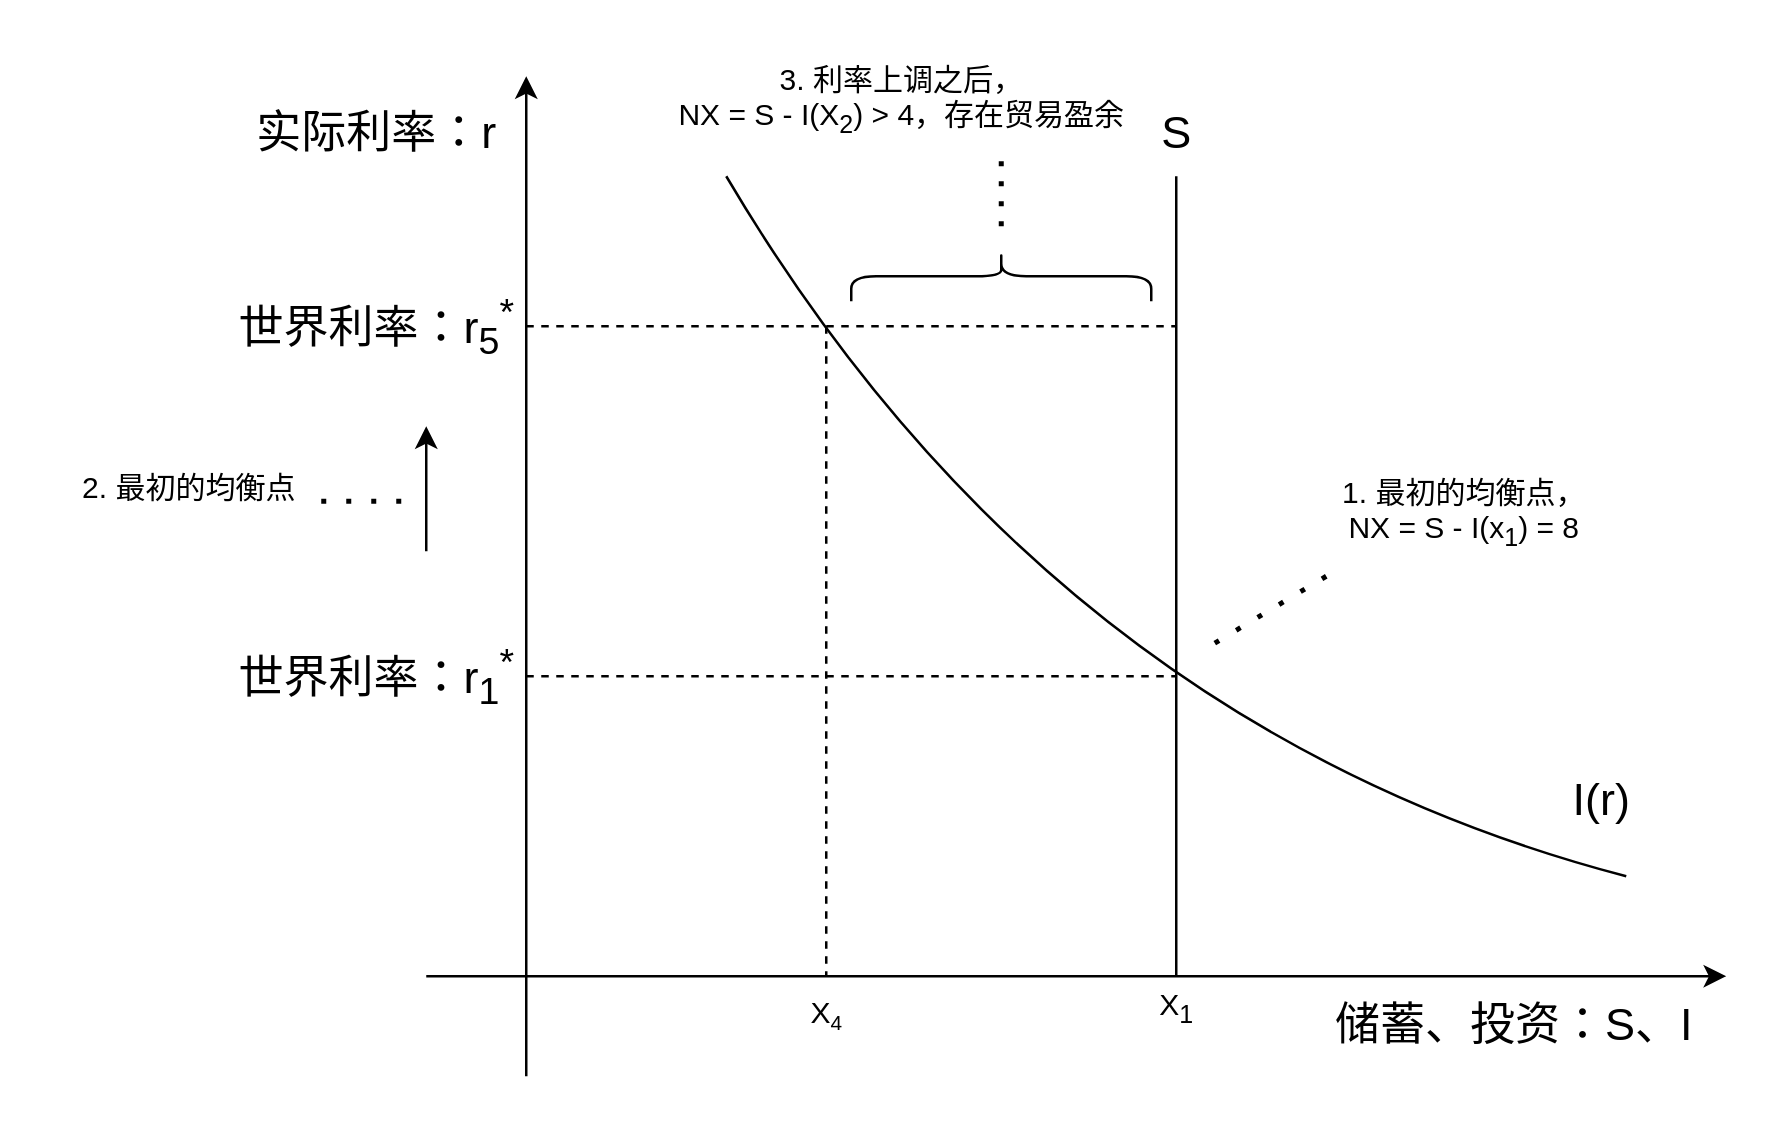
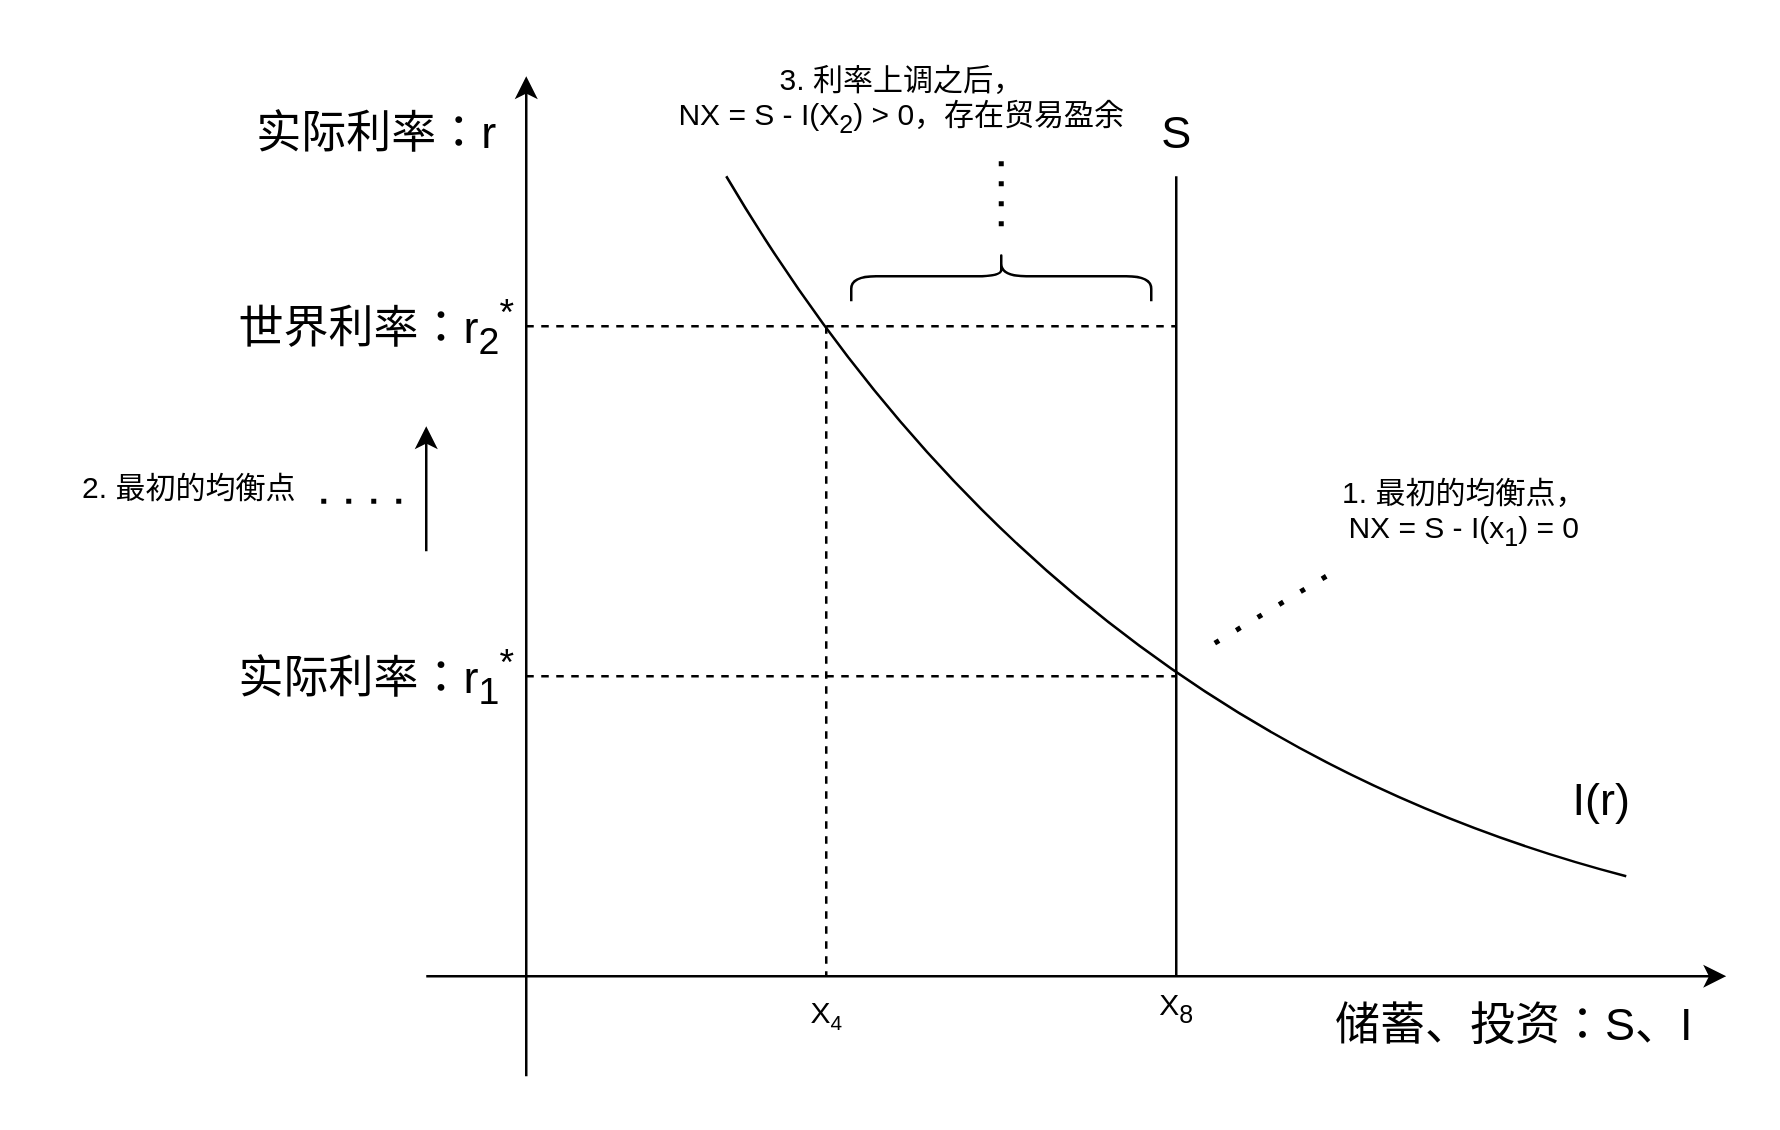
node "3. 利率上调之后， NX = S - I(X2) > 4，存在贸易盈余": label "3. 利率上调之后， NX = S - I(X2) > 4，存在贸易盈余" -> "3. 利率上调之后， NX = S - I(X2) > 0，存在贸易盈余"
node "世界利率：r5*": label "世界利率：r5*" -> "世界利率：r2*"
node "1. 最初的均衡点， NX = S - I(x1) = 8": label "1. 最初的均衡点， NX = S - I(x1) = 8" -> "1. 最初的均衡点， NX = S - I(x1) = 0"
node "世界利率：r1*": label "世界利率：r1*" -> "实际利率：r1*"
node "X1": label "X1" -> "X8"
